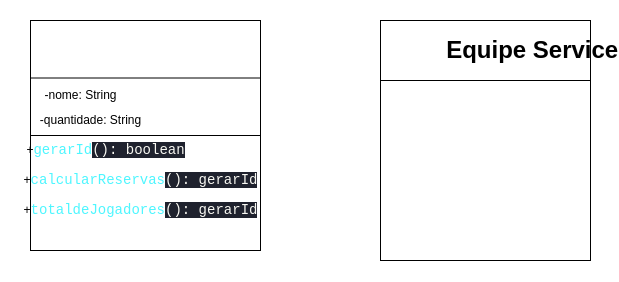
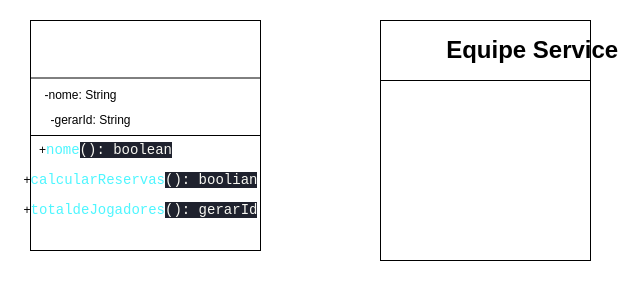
node "-quantidade: String": label "-quantidade: String" -> "-gerarId: String"
node "+gerarId(): boolean": label "+gerarId(): boolean" -> "+nome(): boolean"
node "+calcularReservas(): gerarId": label "+calcularReservas(): gerarId" -> "+calcularReservas(): boolian"
